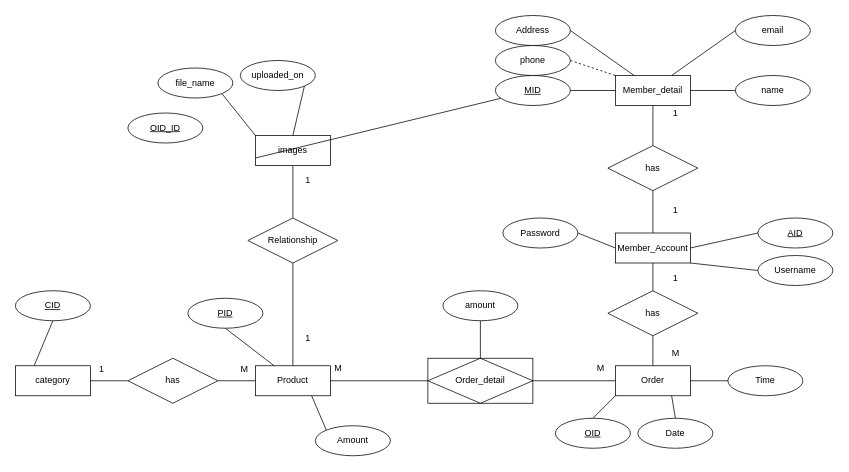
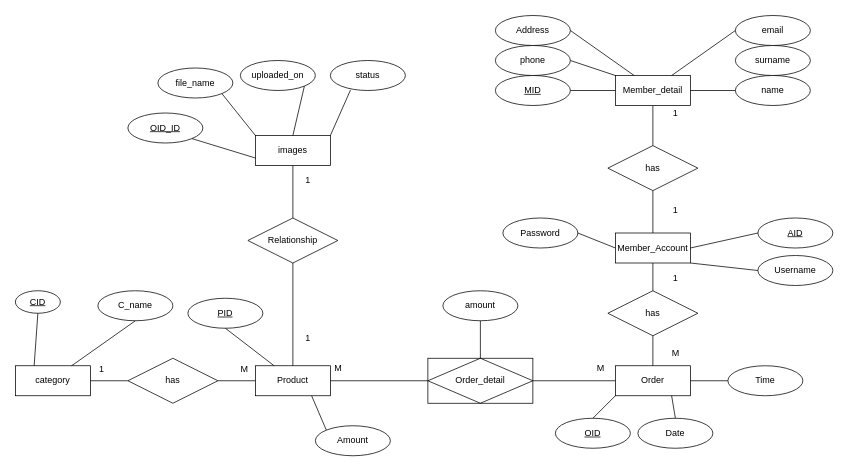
node "surname": added
edge "phone" -- "Member_detail": style dashed -> solid
node "status": added
edge "status" -- "images": added
edge "MID" -- "images": now "OID_ID" -- "images"
node "CID": size 75x30 -> 45x23
node "C_name": added
edge "C_name" -- "category": added
